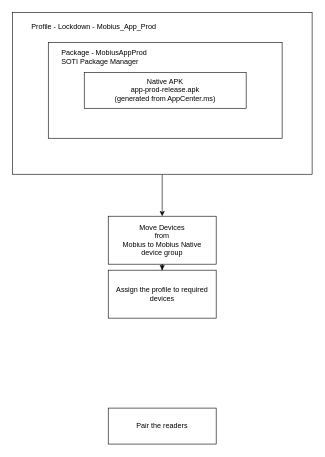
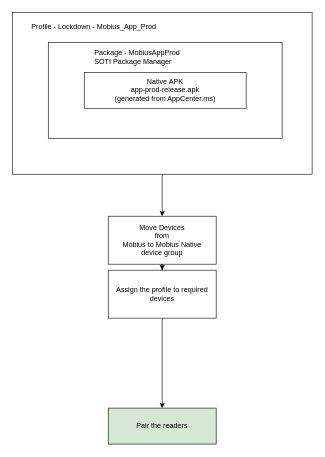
node "Package - MobiusAppProd SOTI Package Manager": moved (117, 57) -> (150, 57)
edge "Assign the profile to required devices" -> "Pair the readers": added
node "Pair the readers": fillcolor #ffffff -> #d5e8d4
